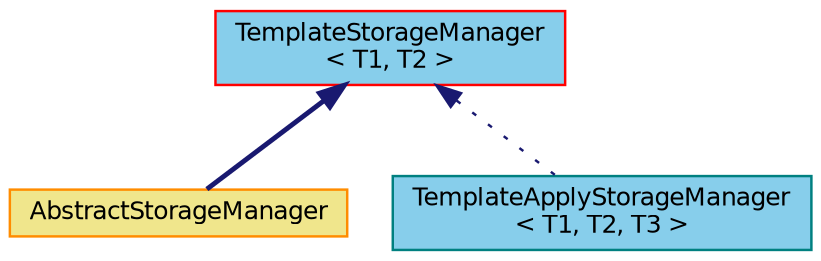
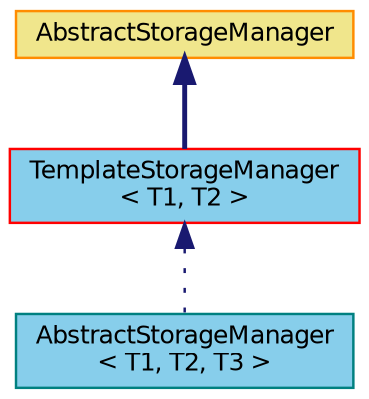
edge "AbstractStorageManager" -> "TemplateStorageManager < T1, T2 >": reversed
node "TemplateApplyStorageManager < T1, T2, T3 >": label "TemplateApplyStorageManager < T1, T2, T3 >" -> "AbstractStorageManager < T1, T2, T3 >"
